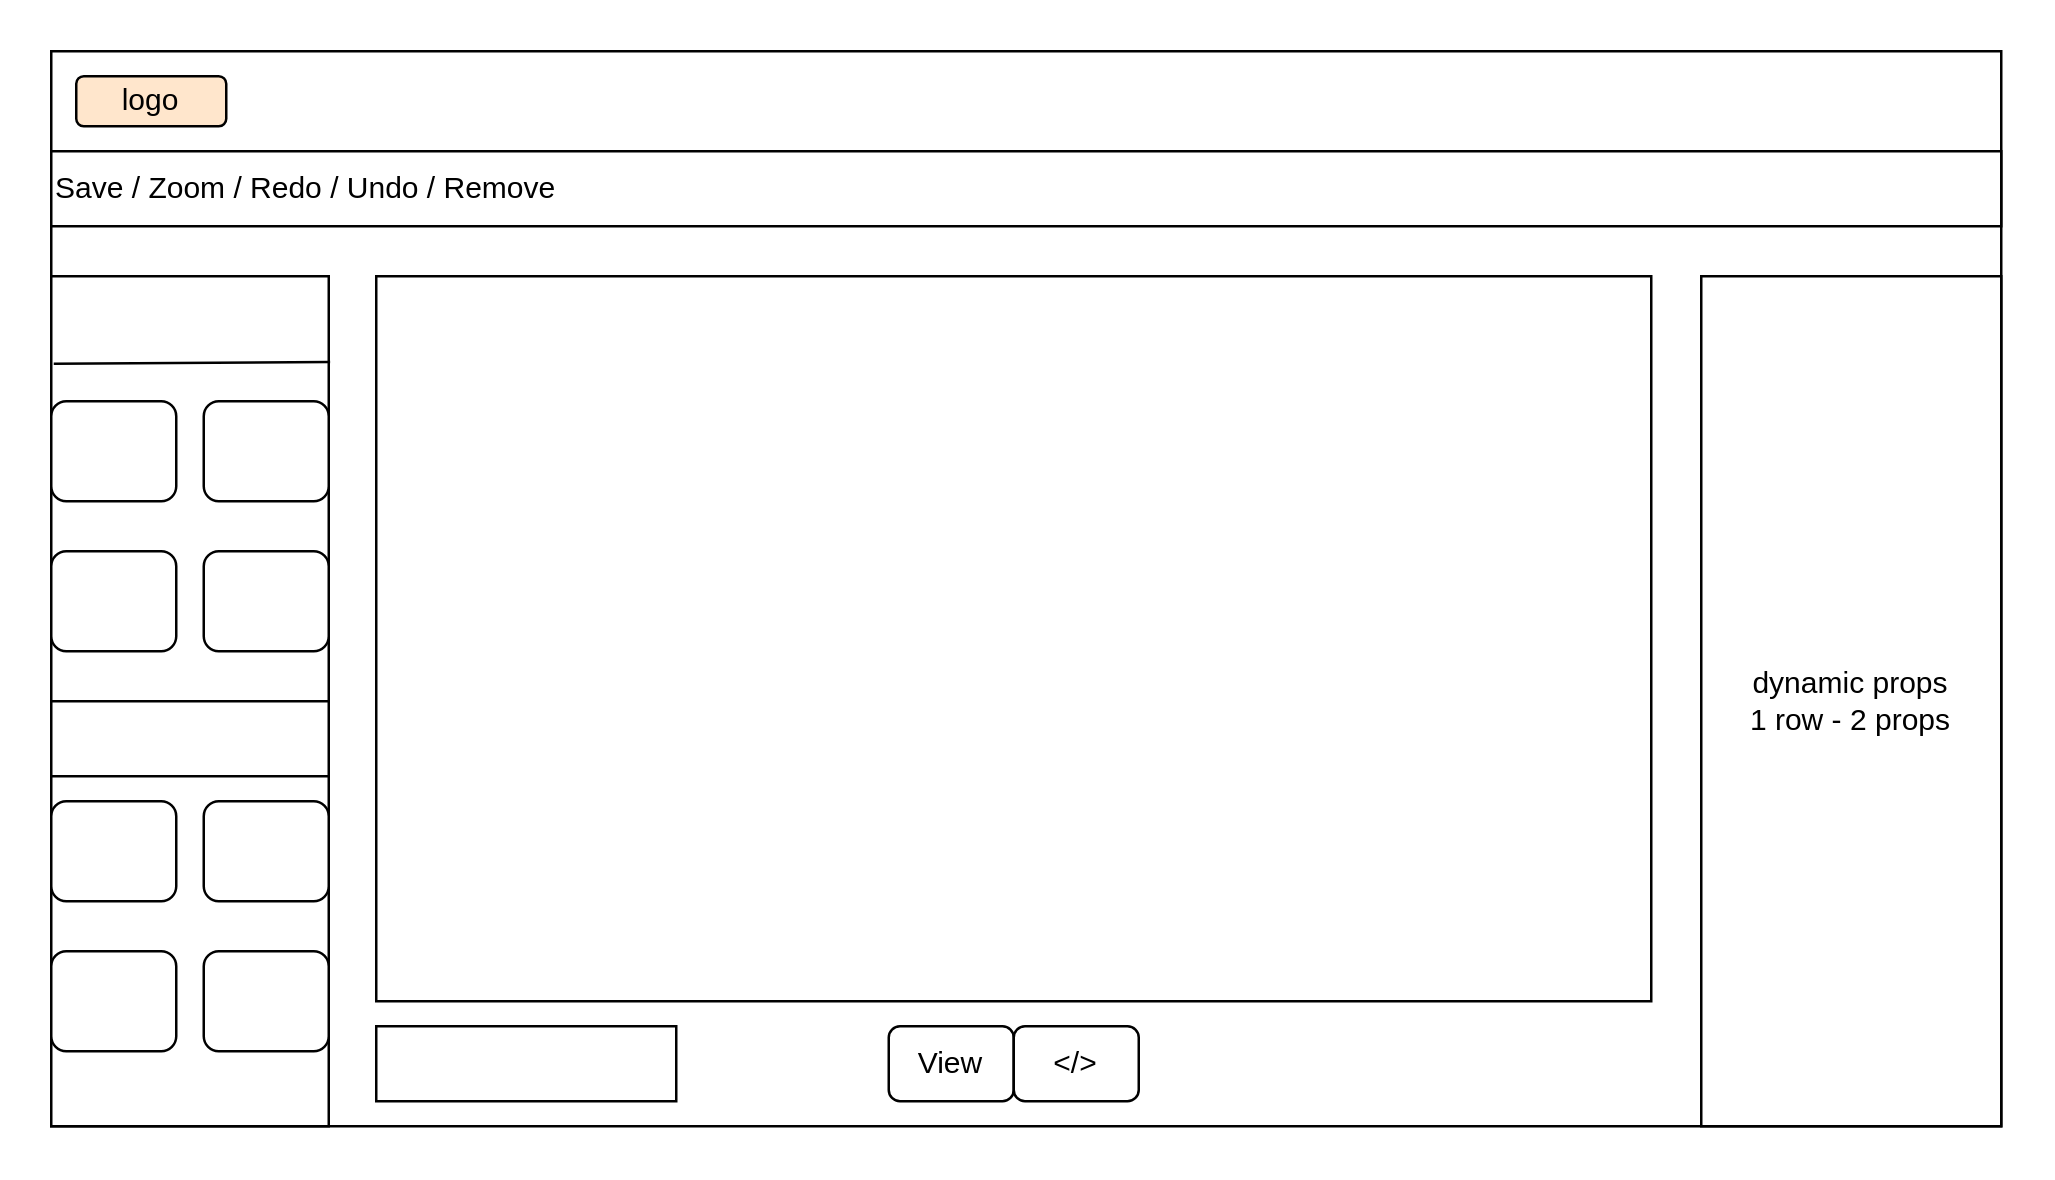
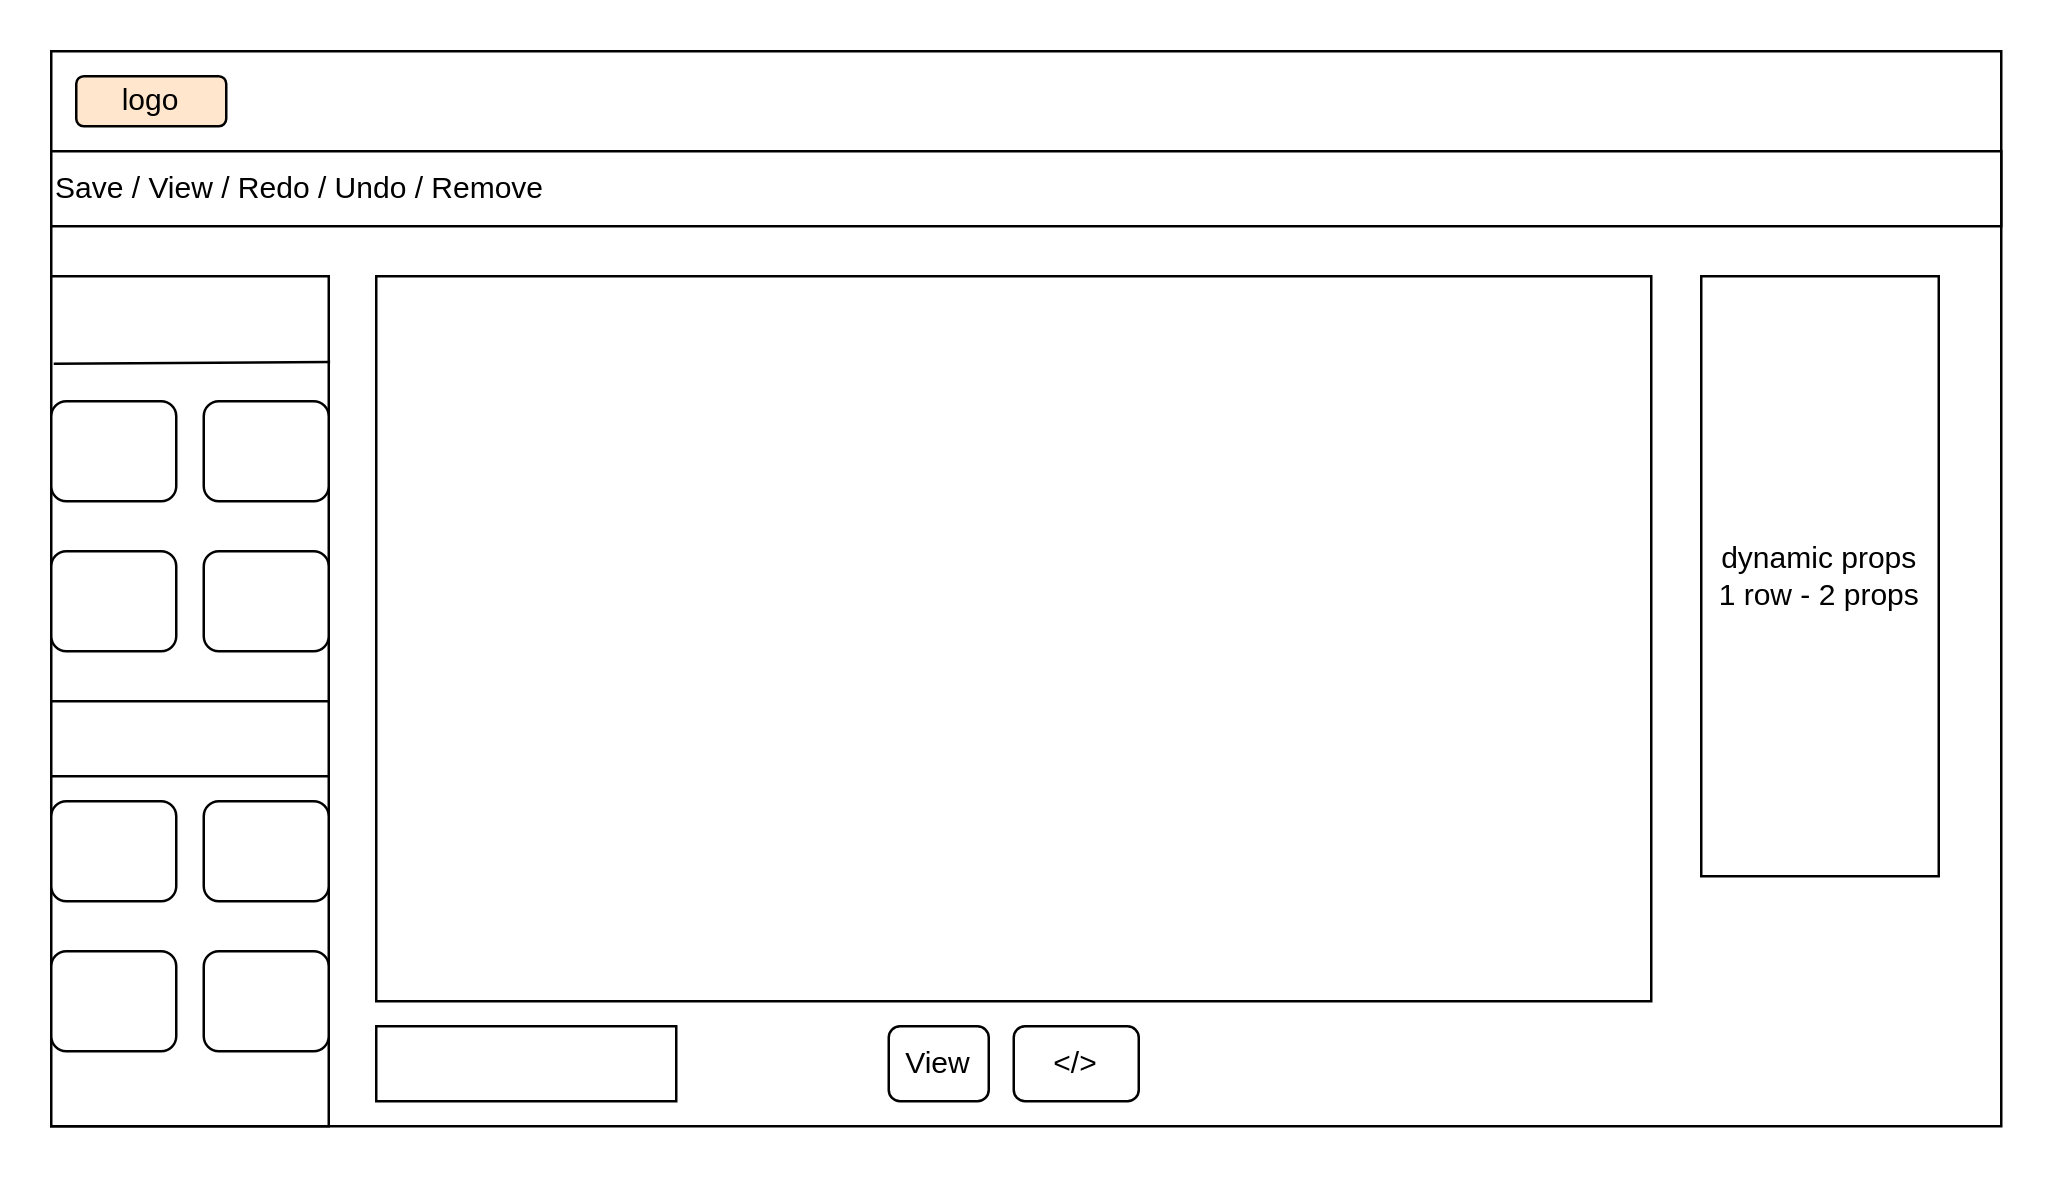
node "Save / Zoom / Redo / Undo / Remove": label "Save / Zoom / Redo / Undo / Remove" -> "Save / View / Redo / Undo / Remove"
node "dynamic props 1 row - 2 props": size 300x850 -> 238x600
node "View": size 125x75 -> 100x75
